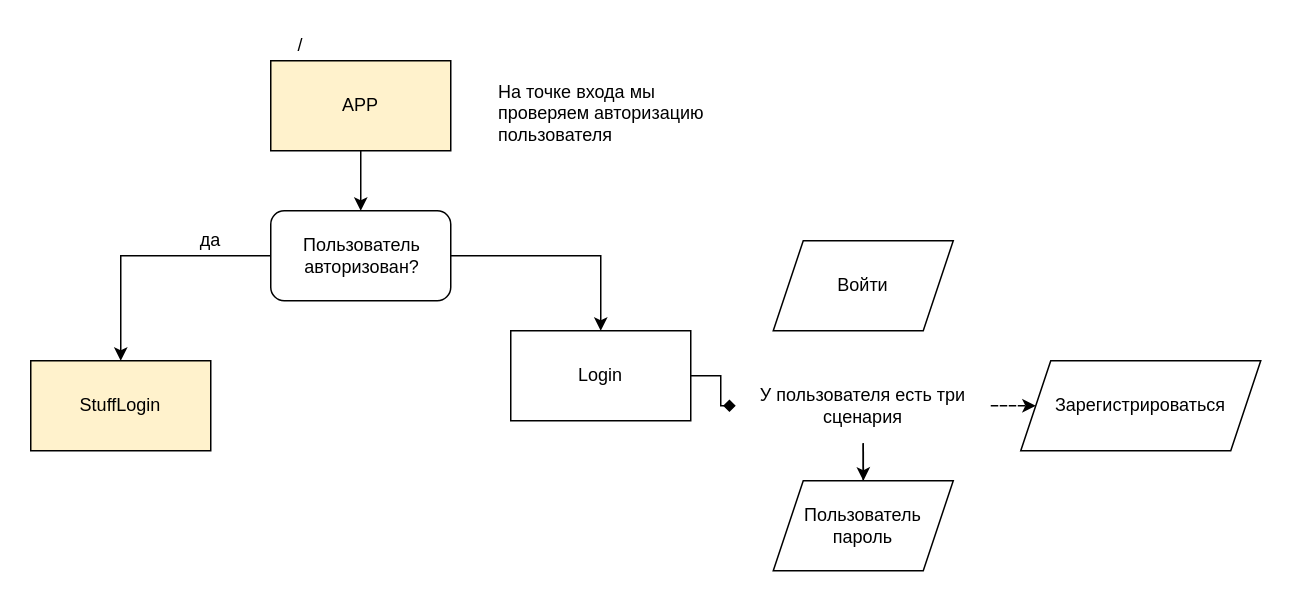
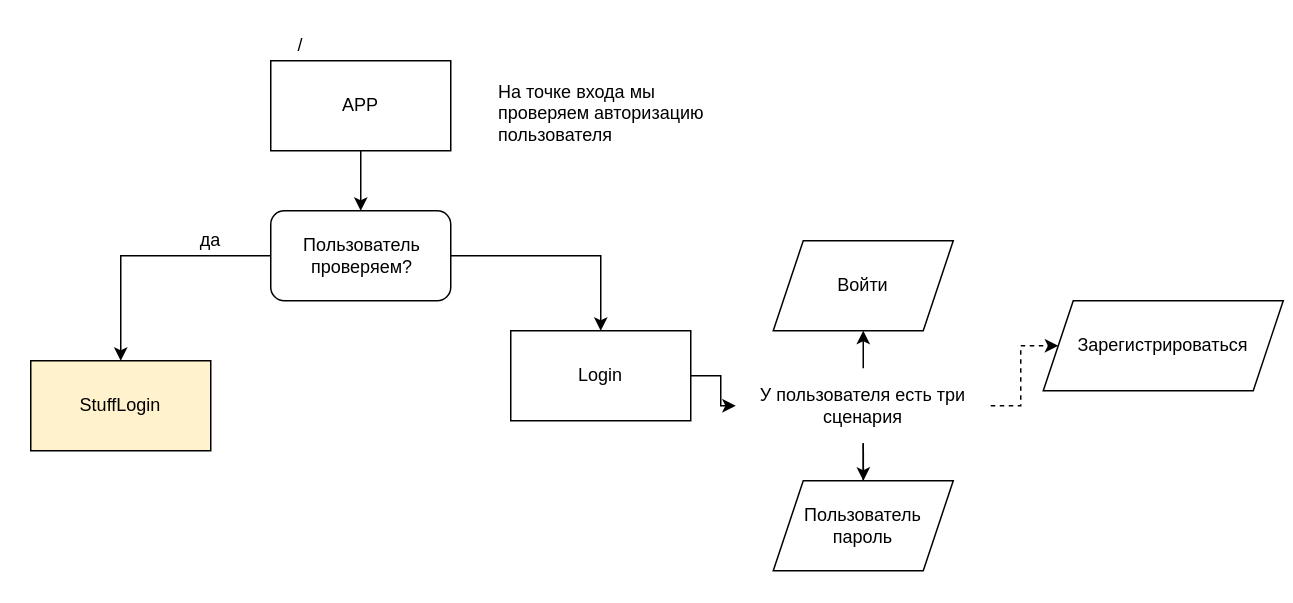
node "APP": fillcolor #fff2cc -> #ffffff
node "Пользователь авторизован?": label "Пользователь авторизован?" -> "Пользователь проверяем?"
edge "У пользователя есть три сценария" -> "Войти": added
edge "Login" -> "У пользователя есть три сценария": arrowhead diamond -> classic
node "Зарегистрироваться": moved (1141, 406) -> (1163, 346)
